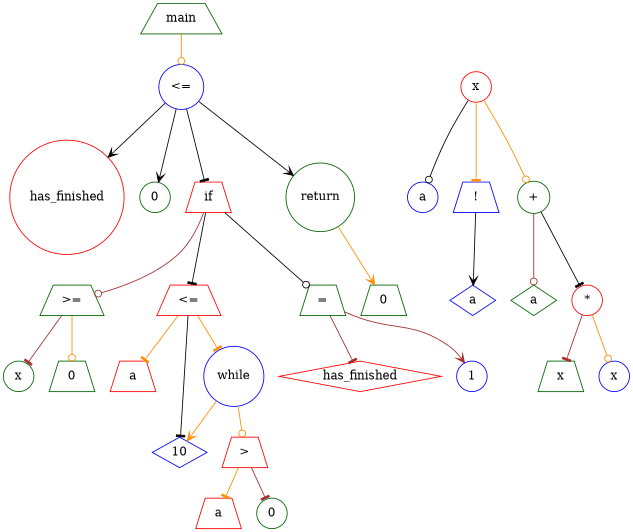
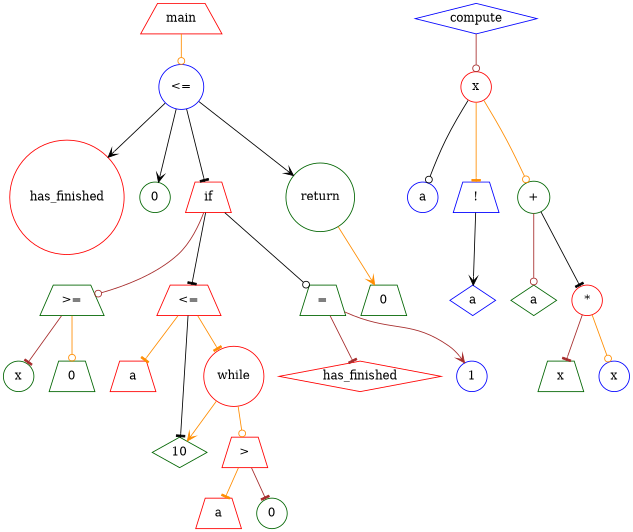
node "main": color darkgreen -> red
node "compute": added
node "while": color blue -> red
node "10": color blue -> darkgreen
